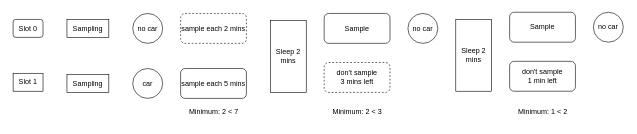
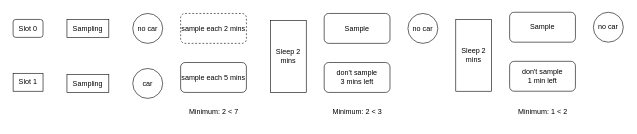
node "don't sample 3 mins left": style dashed -> solid
node "sample each 5 mins": moved (213, 84) -> (213, 78)
